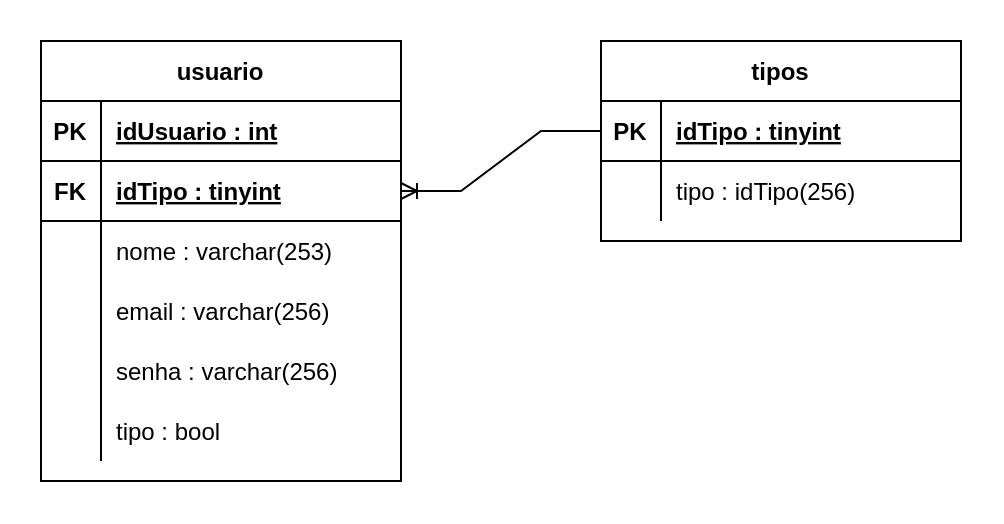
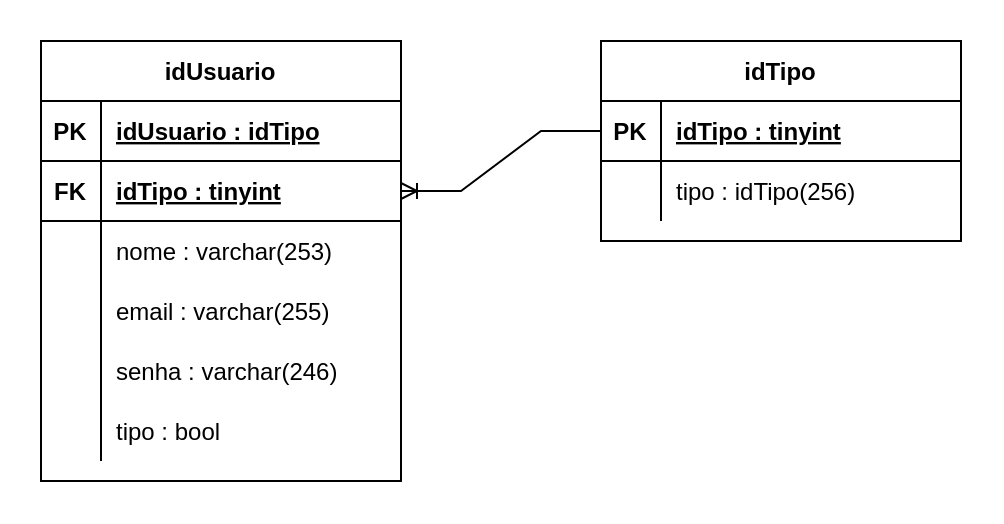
node "usuario": label "usuario" -> "idUsuario"
node "tipos": label "tipos" -> "idTipo"
node "idUsuario : int": label "idUsuario : int" -> "idUsuario : idTipo"
node "email : varchar(256)": label "email : varchar(256)" -> "email : varchar(255)"
node "senha : varchar(256)": label "senha : varchar(256)" -> "senha : varchar(246)"
